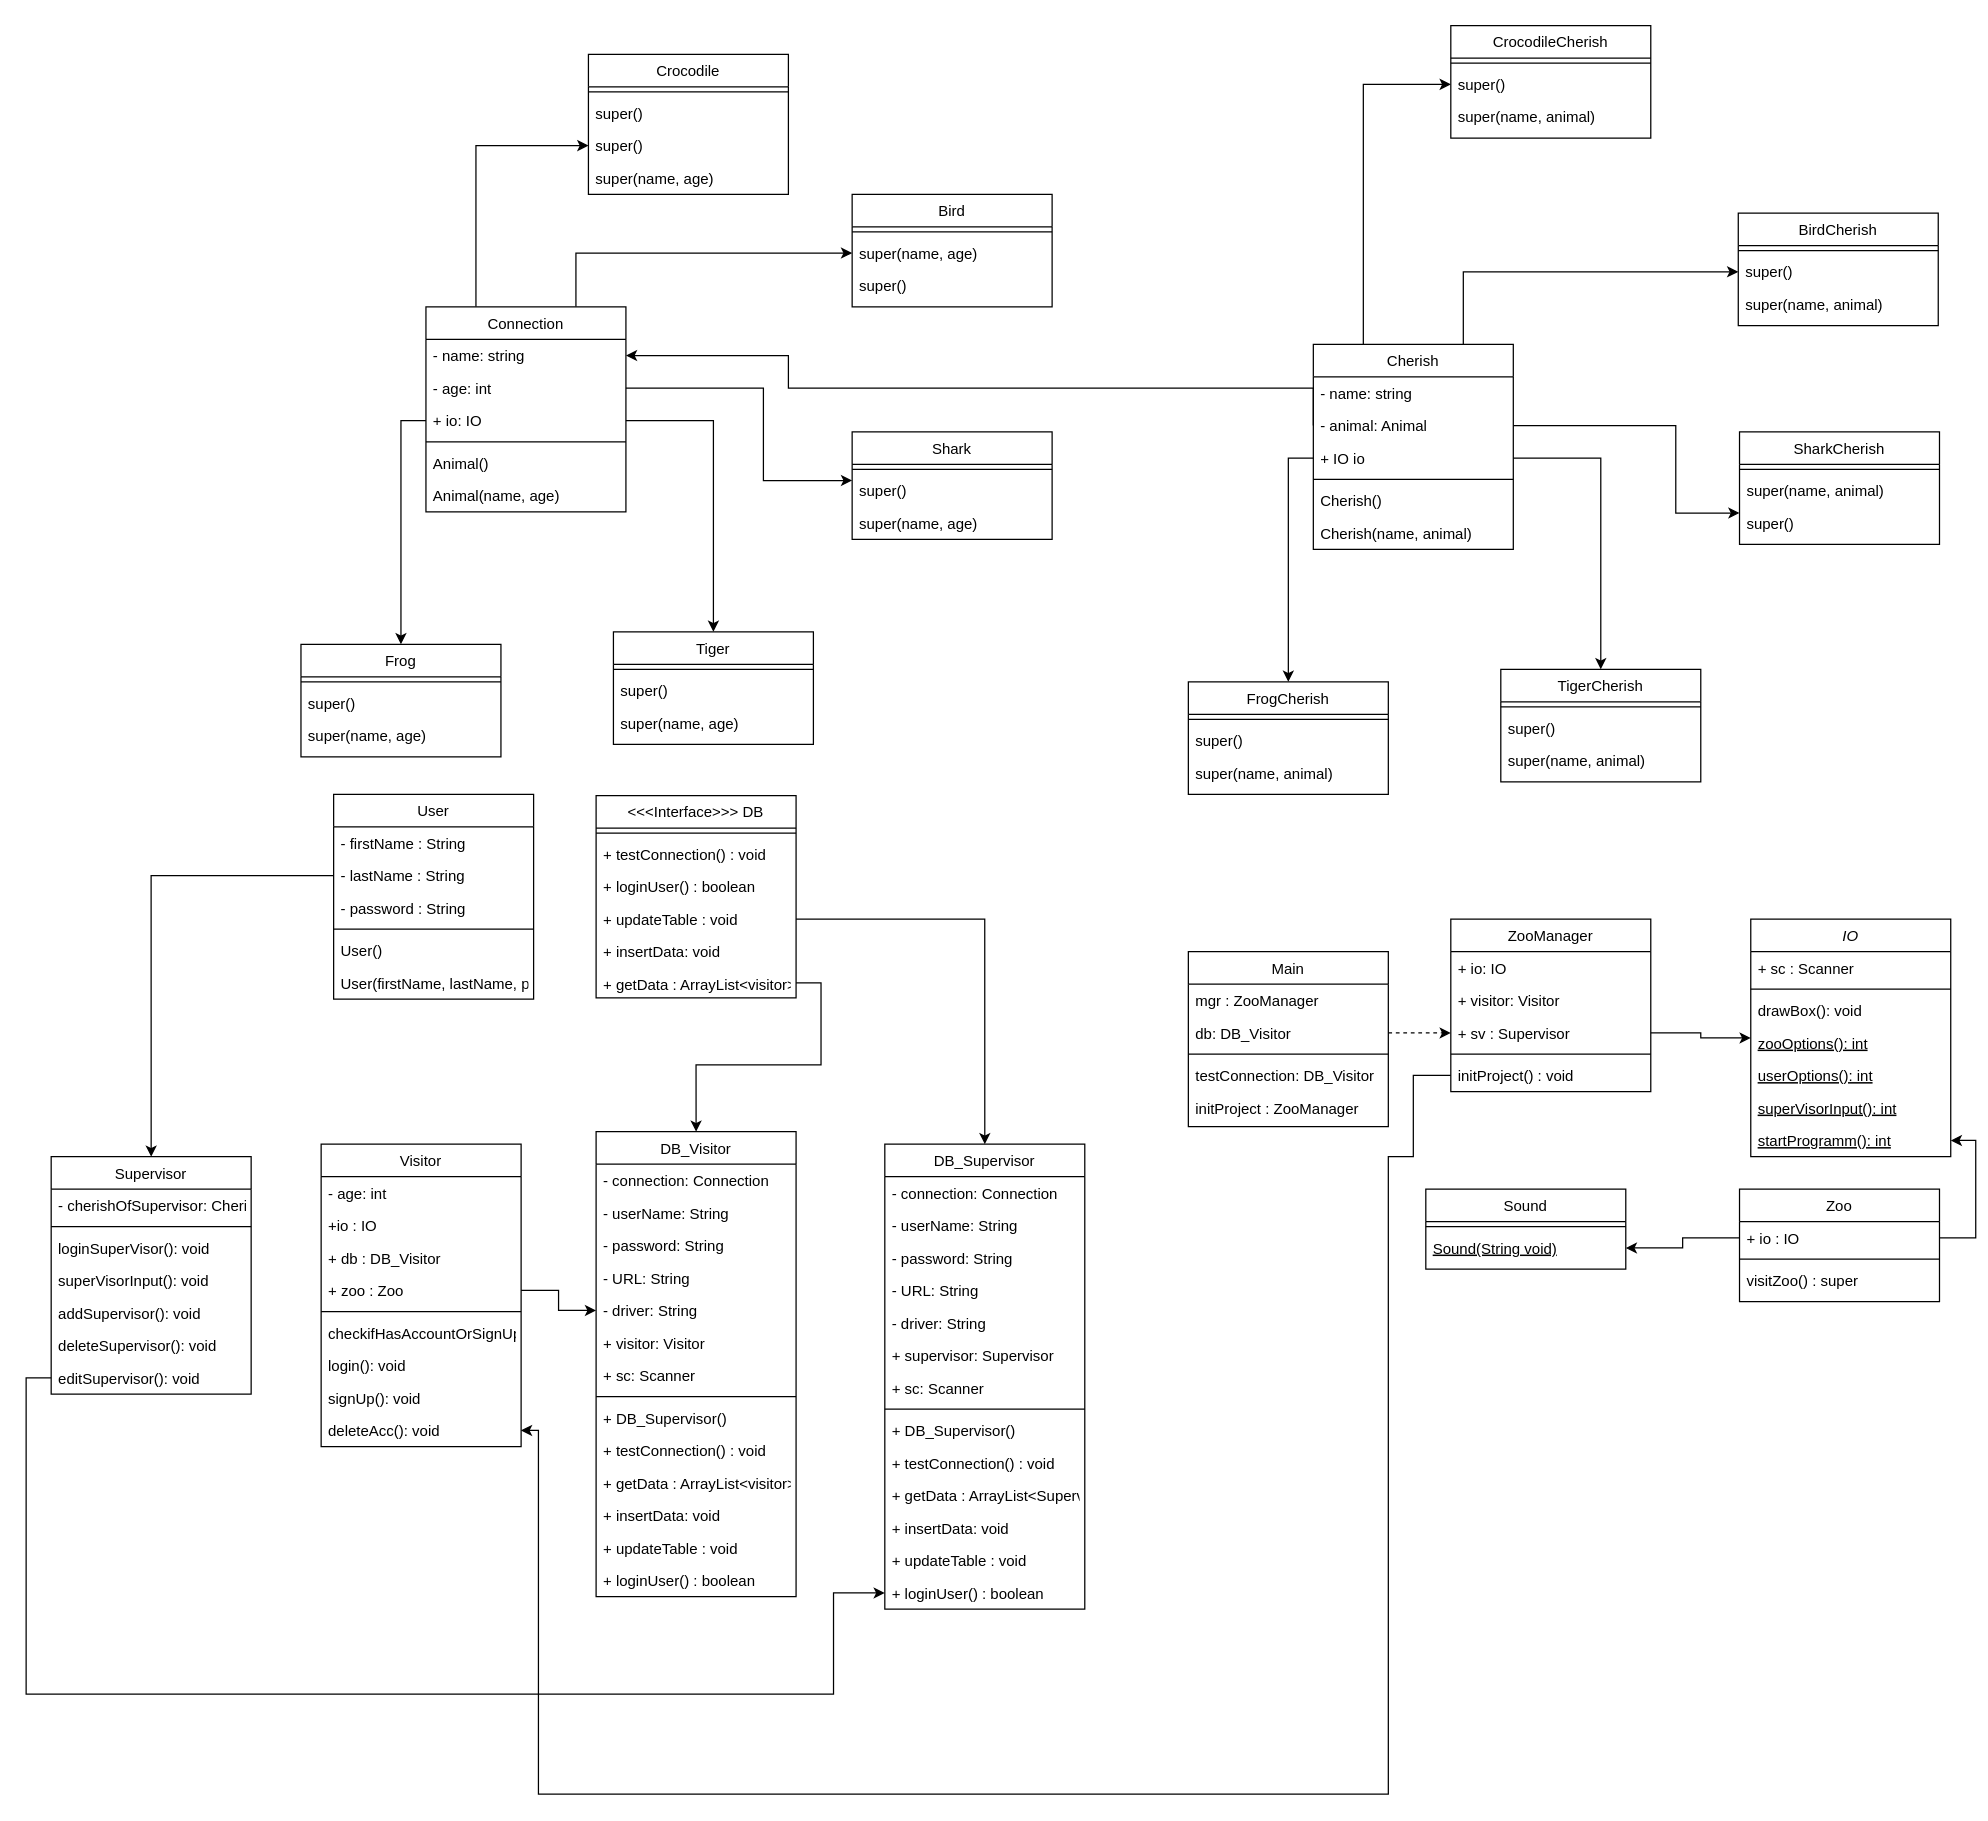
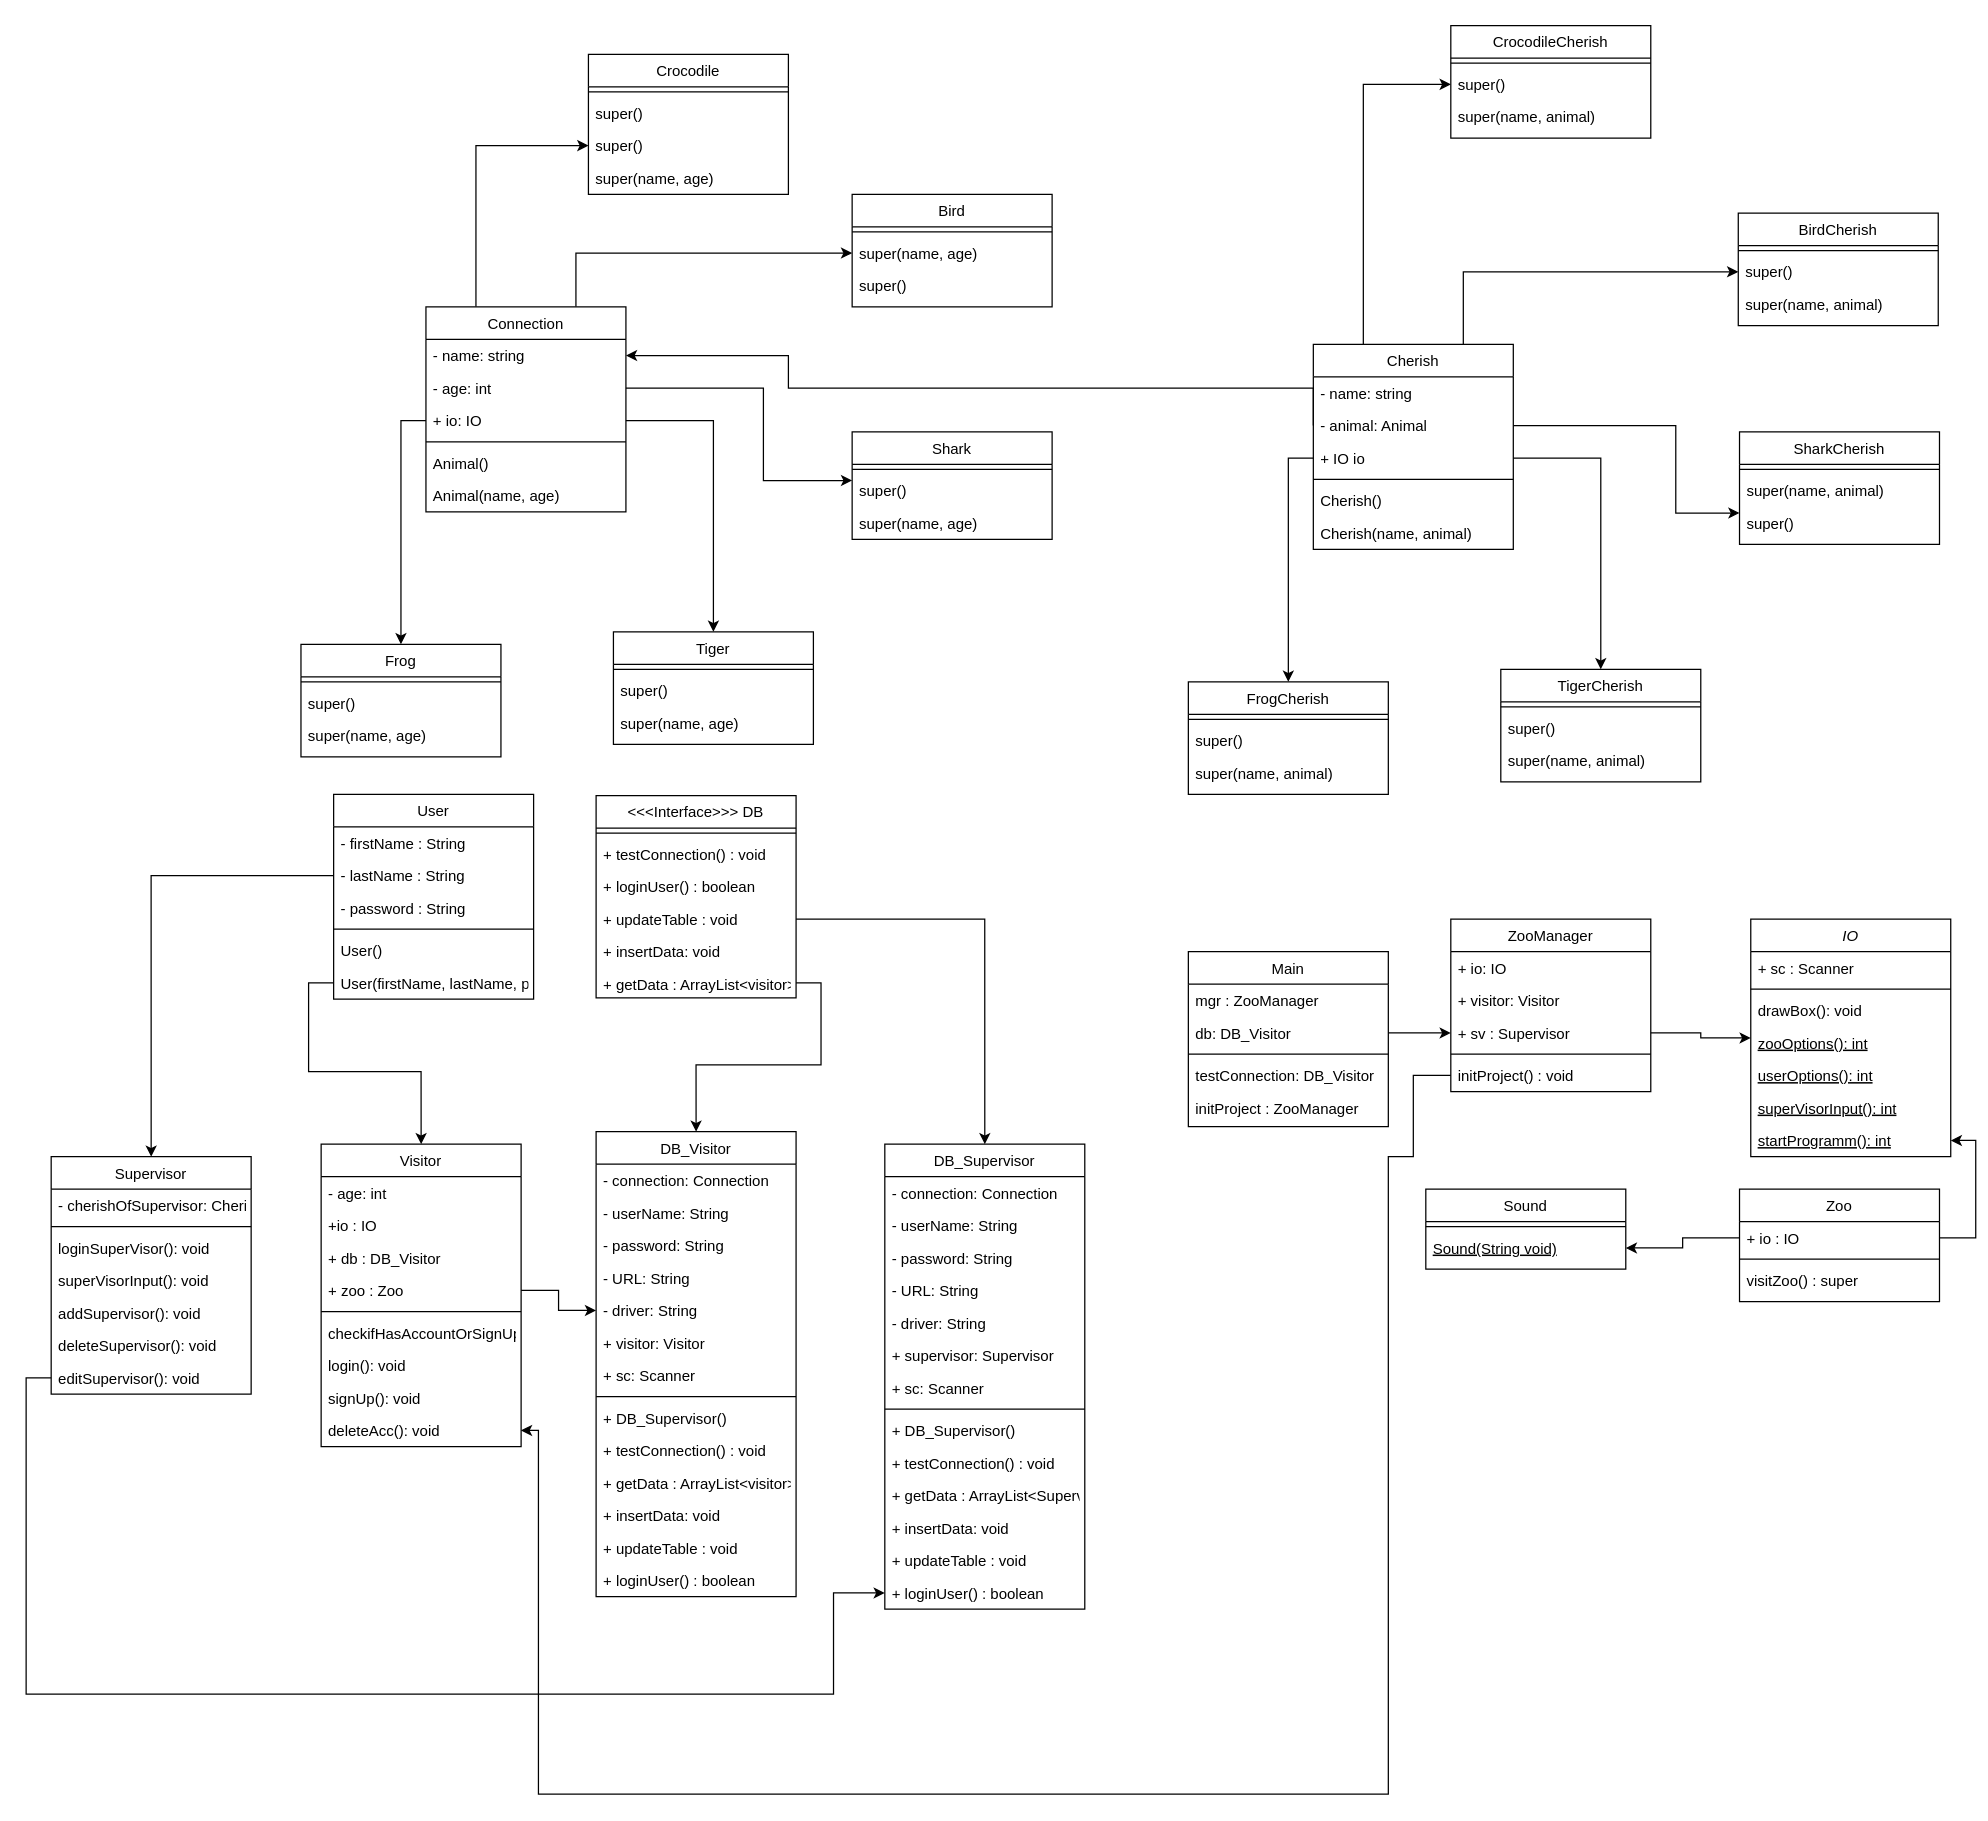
edge "db: DB_Visitor" -> "+ sv : Supervisor": style dashed -> solid
edge "User(firstName, lastName, password)" -> "Visitor": added
